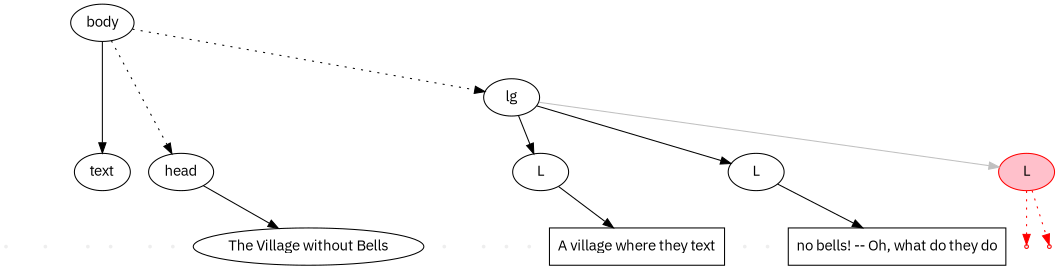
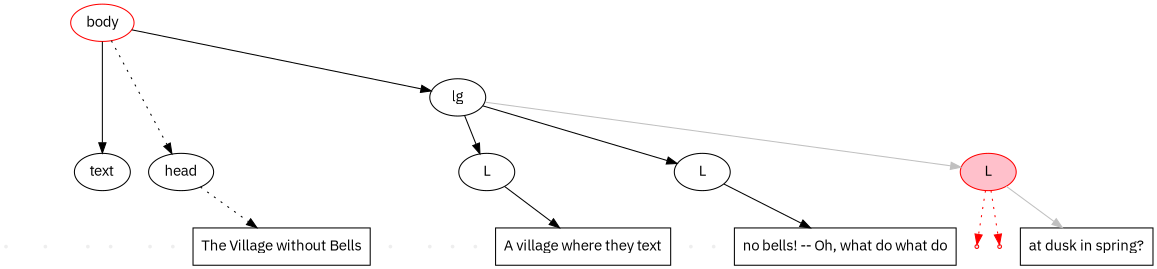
node "body": color black -> red
edge "body" -> "lg": style dotted -> solid
edge "head" -> "The Village without Bells": style solid -> dotted
node "The Village without Bells": shape ellipse -> box
node "no bells! -- Oh, what do they do": label "no bells! -- Oh, what do they do" -> "no bells! -- Oh, what do what do"
node "at dusk in spring?": added
